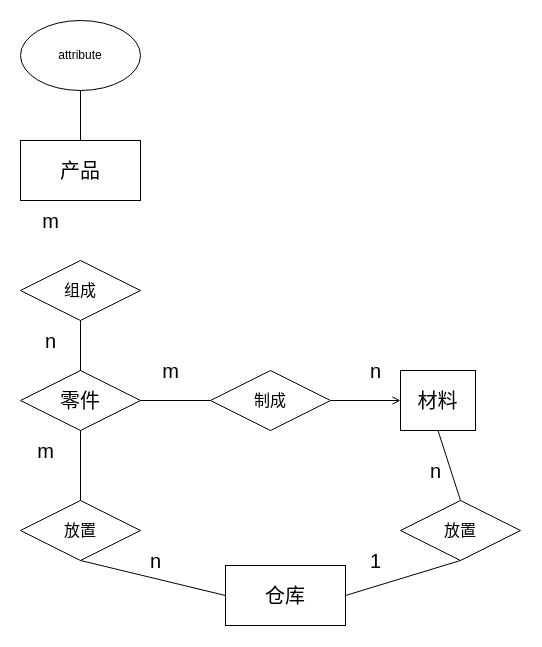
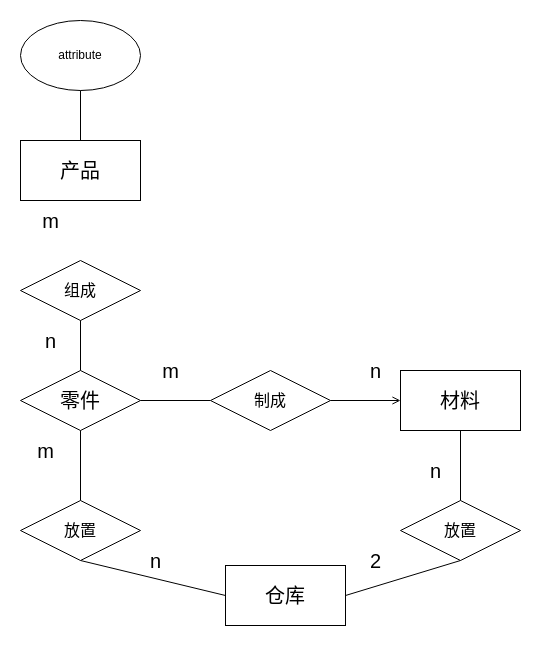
node "材料": size 75x60 -> 120x60
node "1": label "1" -> "2"
